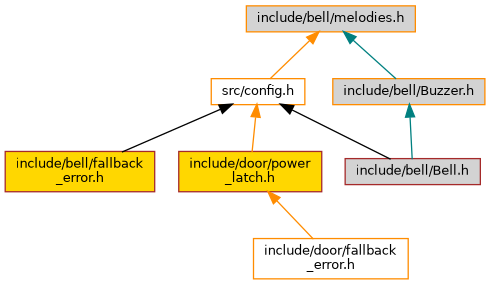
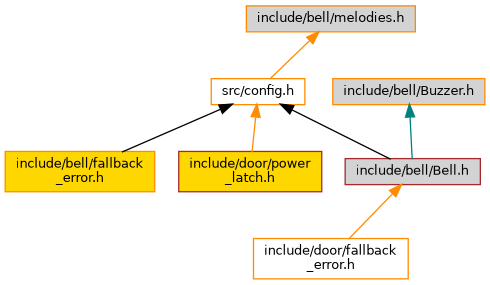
edge "include/bell/Buzzer.h" -> "include/bell/melodies.h": removed
node "include/bell/fallback _error.h": color brown -> darkorange
edge "include/door/fallback _error.h" -> "include/door/power _latch.h": now "include/door/fallback _error.h" -> "include/bell/Bell.h"
